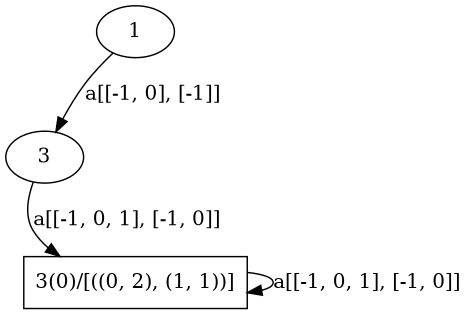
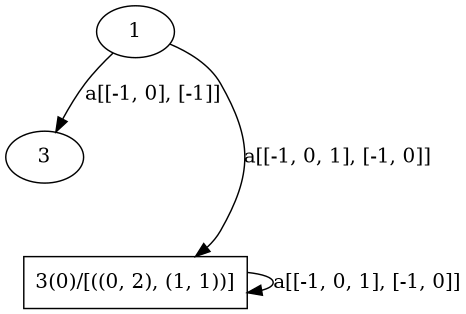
edge "3" -> "3(0)/[((0, 2), (1, 1))]": now "1" -> "3(0)/[((0, 2), (1, 1))]"
